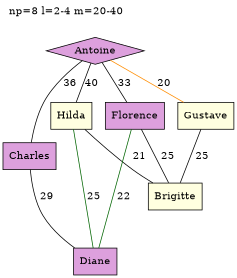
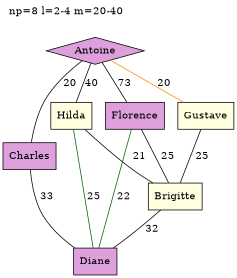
edge "Antoine" -- "Charles": label "36" -> "20"
edge "Antoine" -- "Florence": label "33" -> "73"
edge "Charles" -- "Diane": label "29" -> "33"
edge "Brigitte" -- "Diane": added, label "32"
